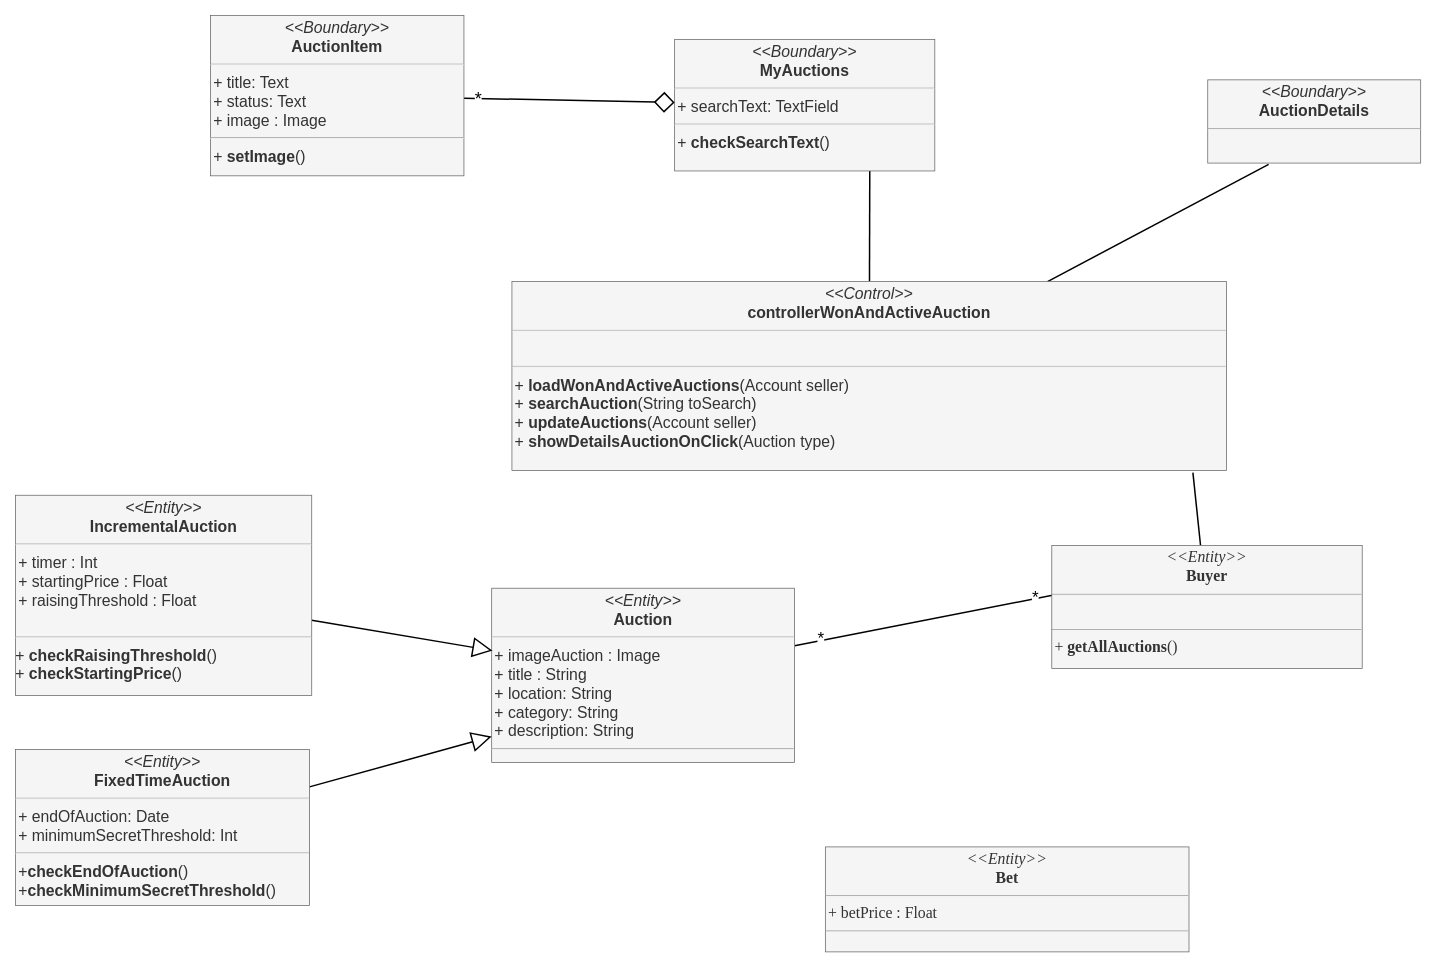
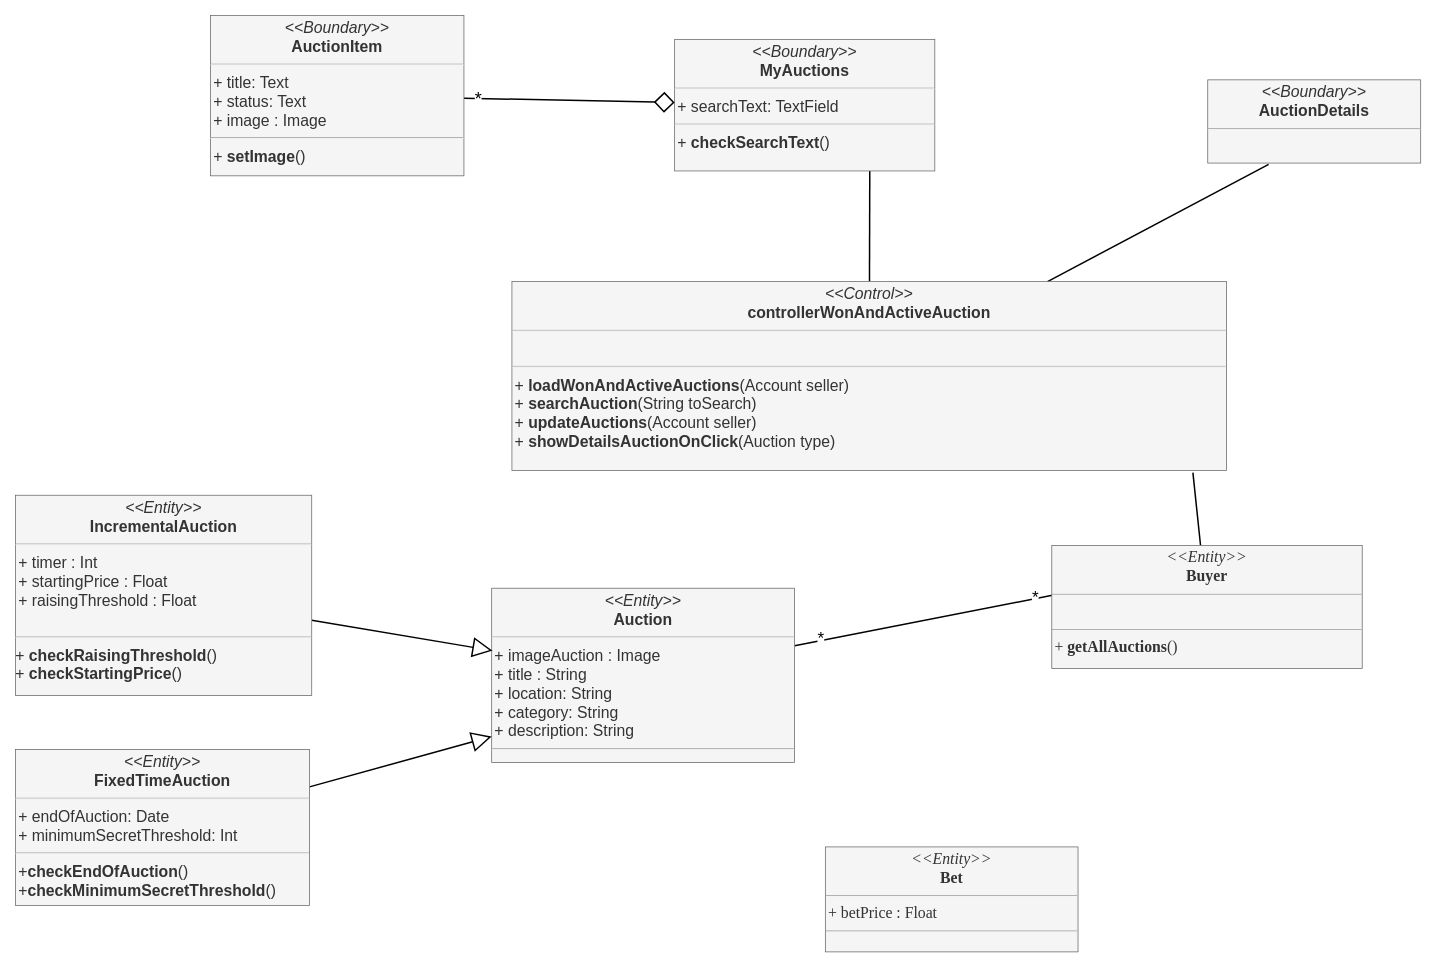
node "<<Entity>> Bet + betPrice : Float": size 364x105 -> 253x105
